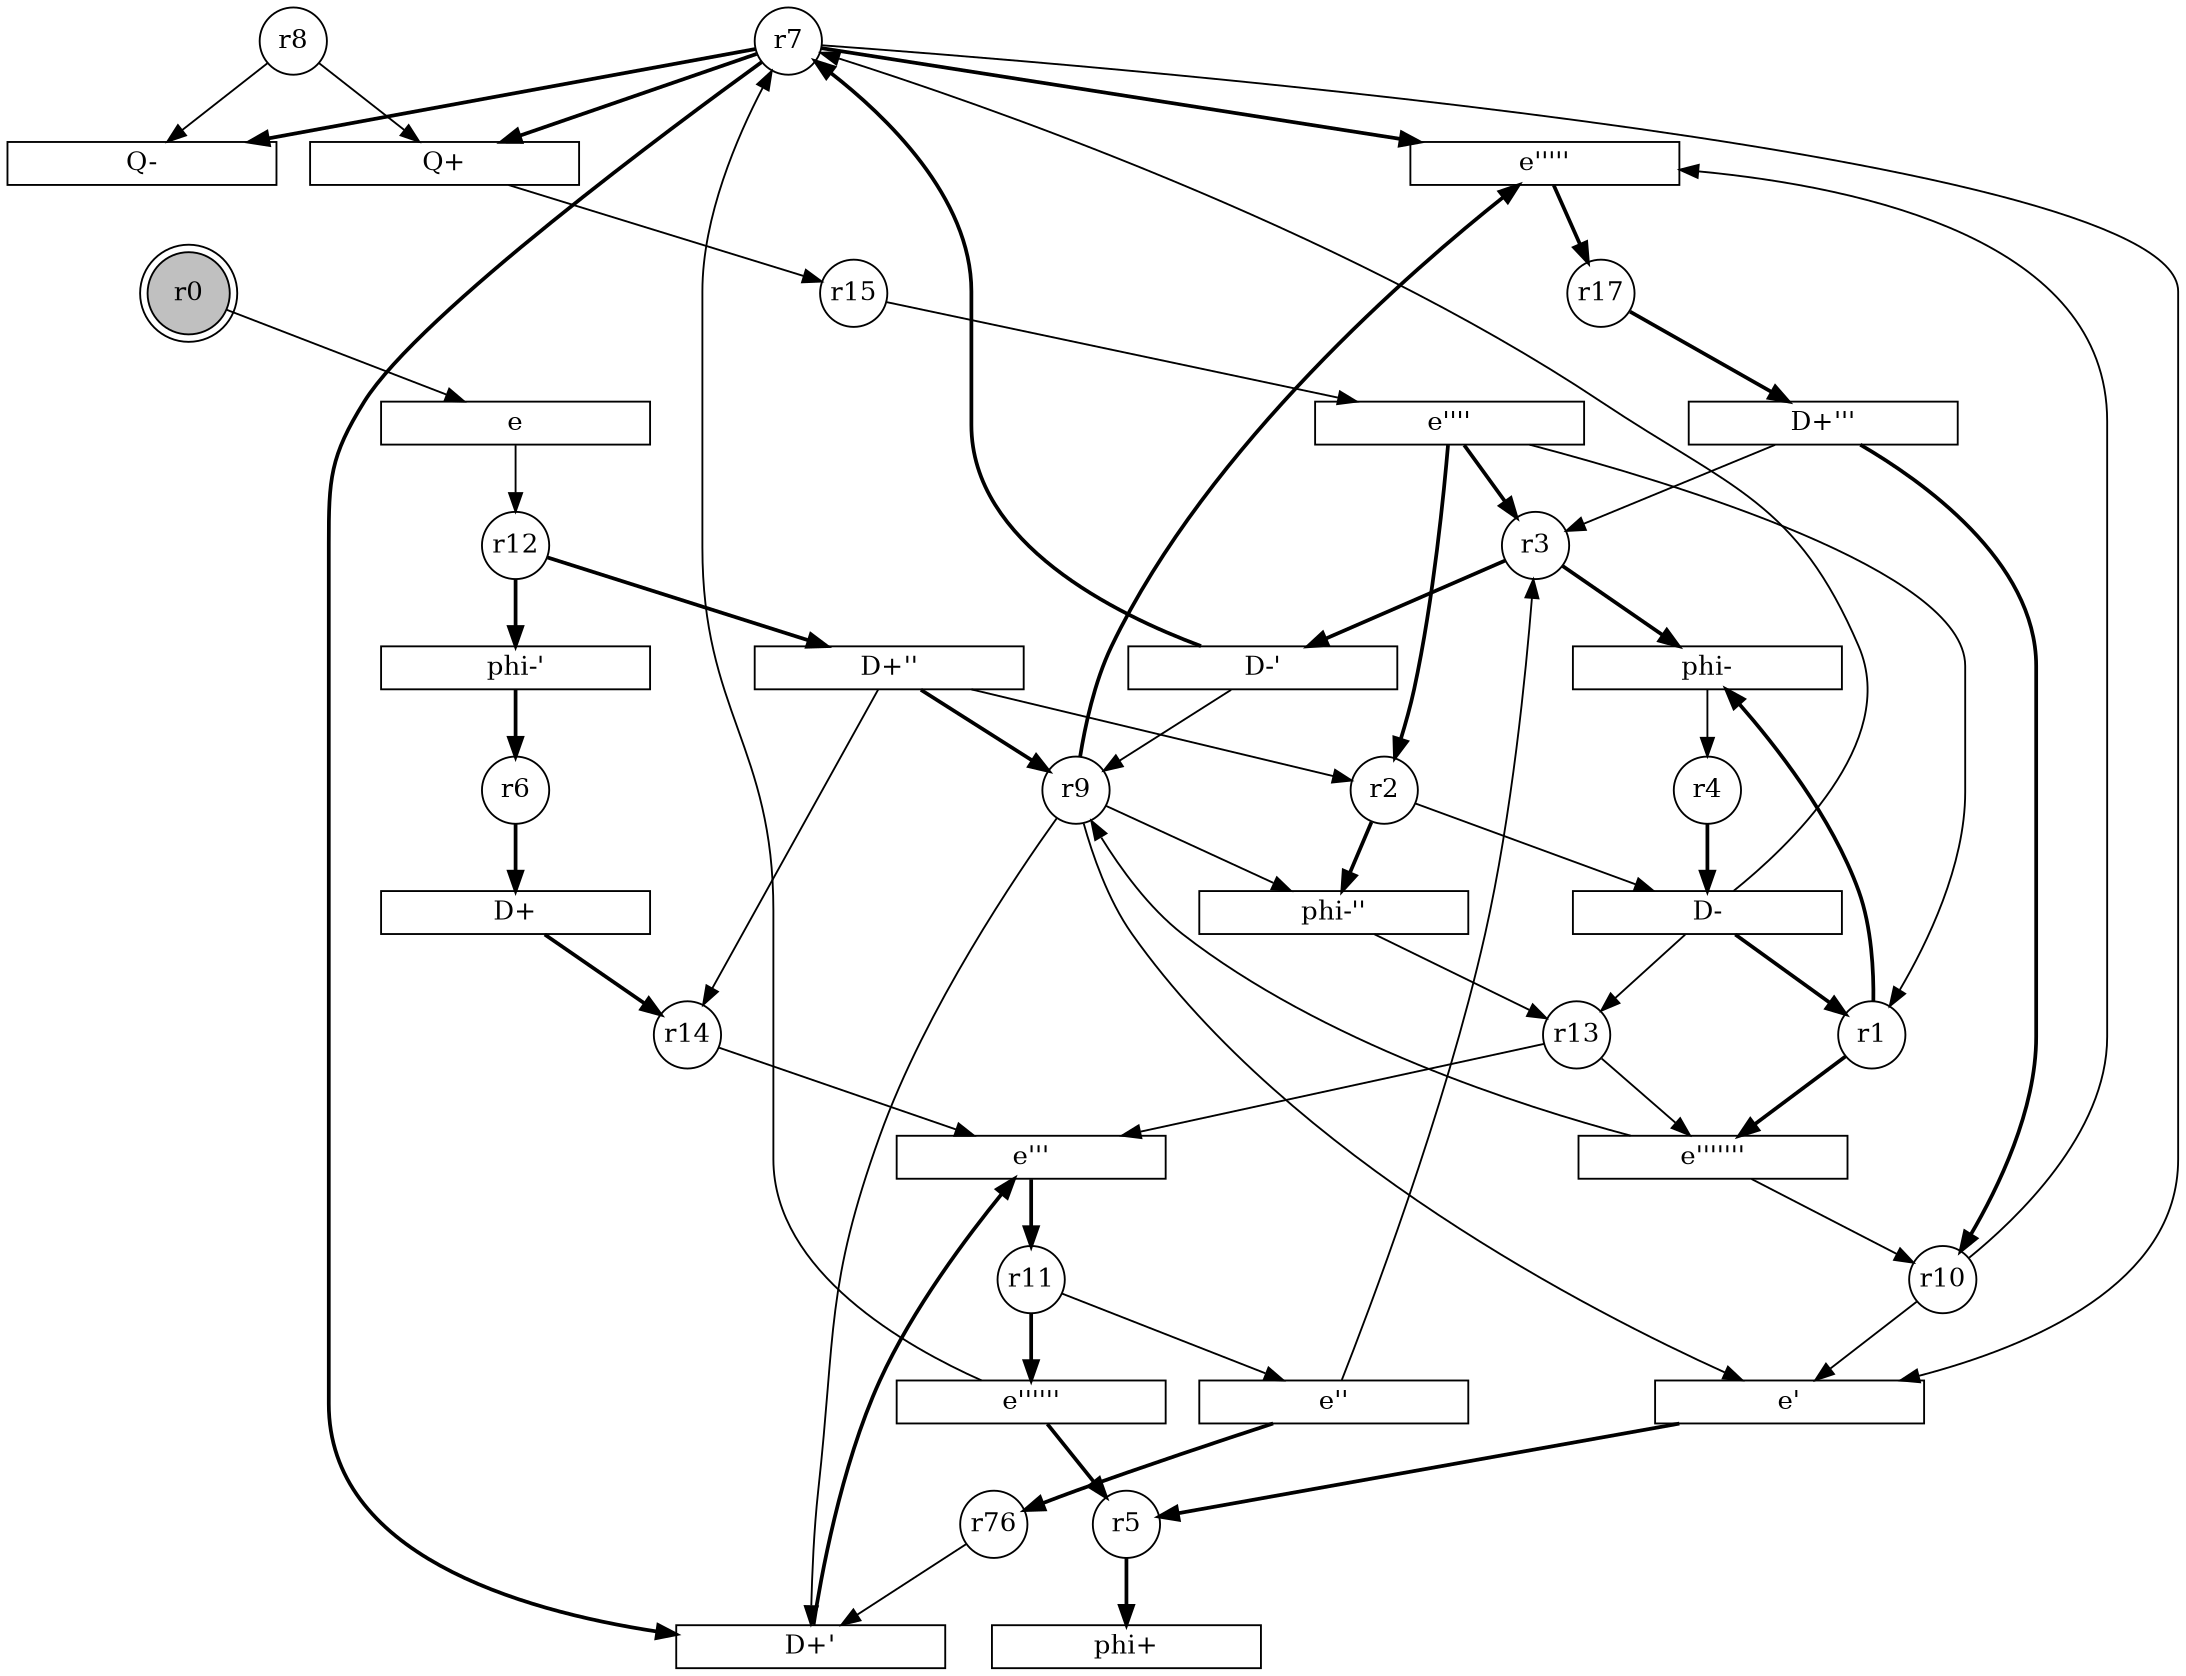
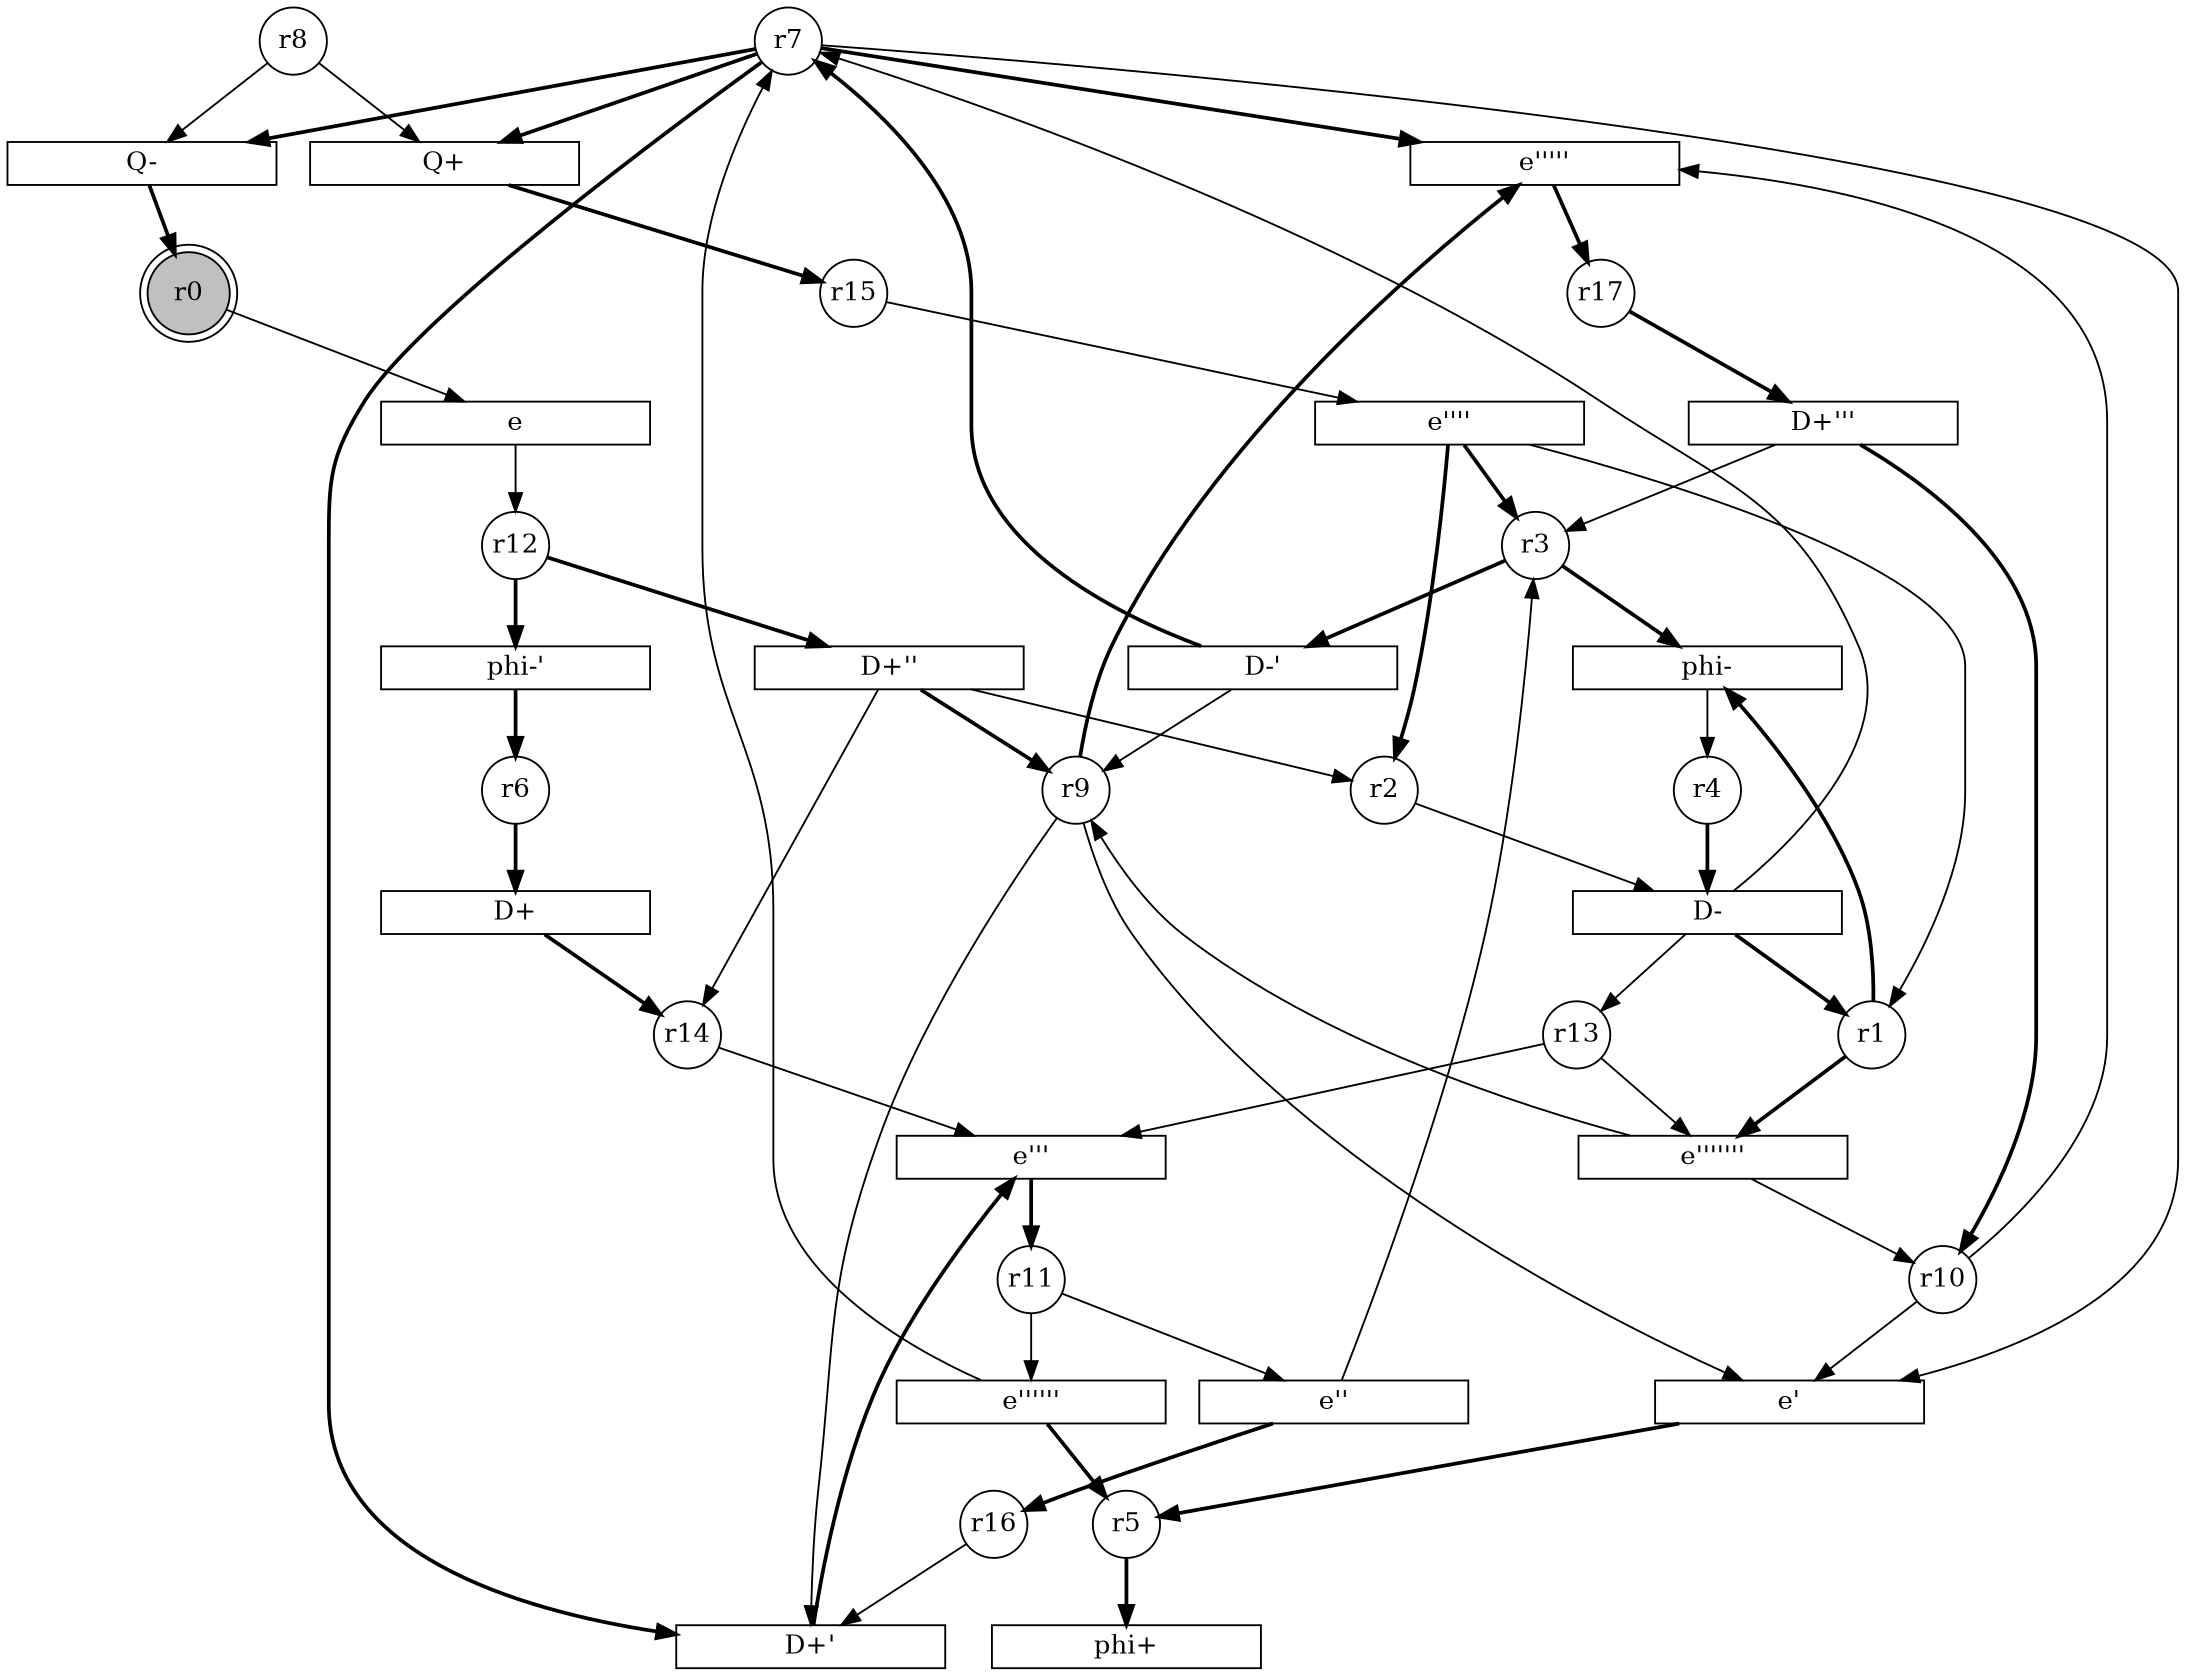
edge "Q-" -> "r0": added
edge "Q+" -> "r15": style solid -> bold
node "phi-''": removed
edge "r11" -> "e''''''": style bold -> solid
node "r76": label "r76" -> "r16"
